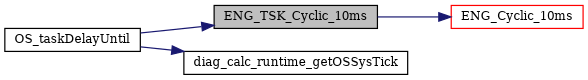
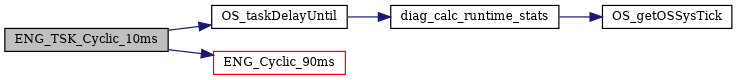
node "ENG_Cyclic_10ms": label "ENG_Cyclic_10ms" -> "ENG_Cyclic_90ms"
node "OS_getOSSysTick": added
edge "OS_taskDelayUntil" -> "ENG_TSK_Cyclic_10ms": reversed
node "diag_calc_runtime_getOSSysTick": label "diag_calc_runtime_getOSSysTick" -> "diag_calc_runtime_stats"
